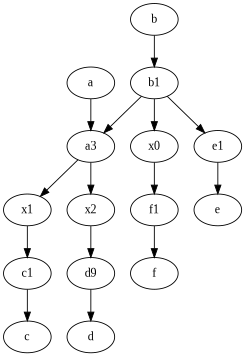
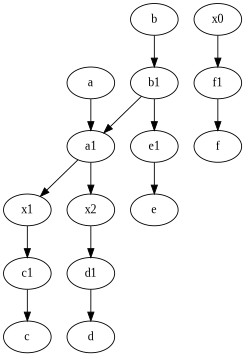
edge "b1" -> "x0": removed
node "a3": label "a3" -> "a1"
node "d9": label "d9" -> "d1"
